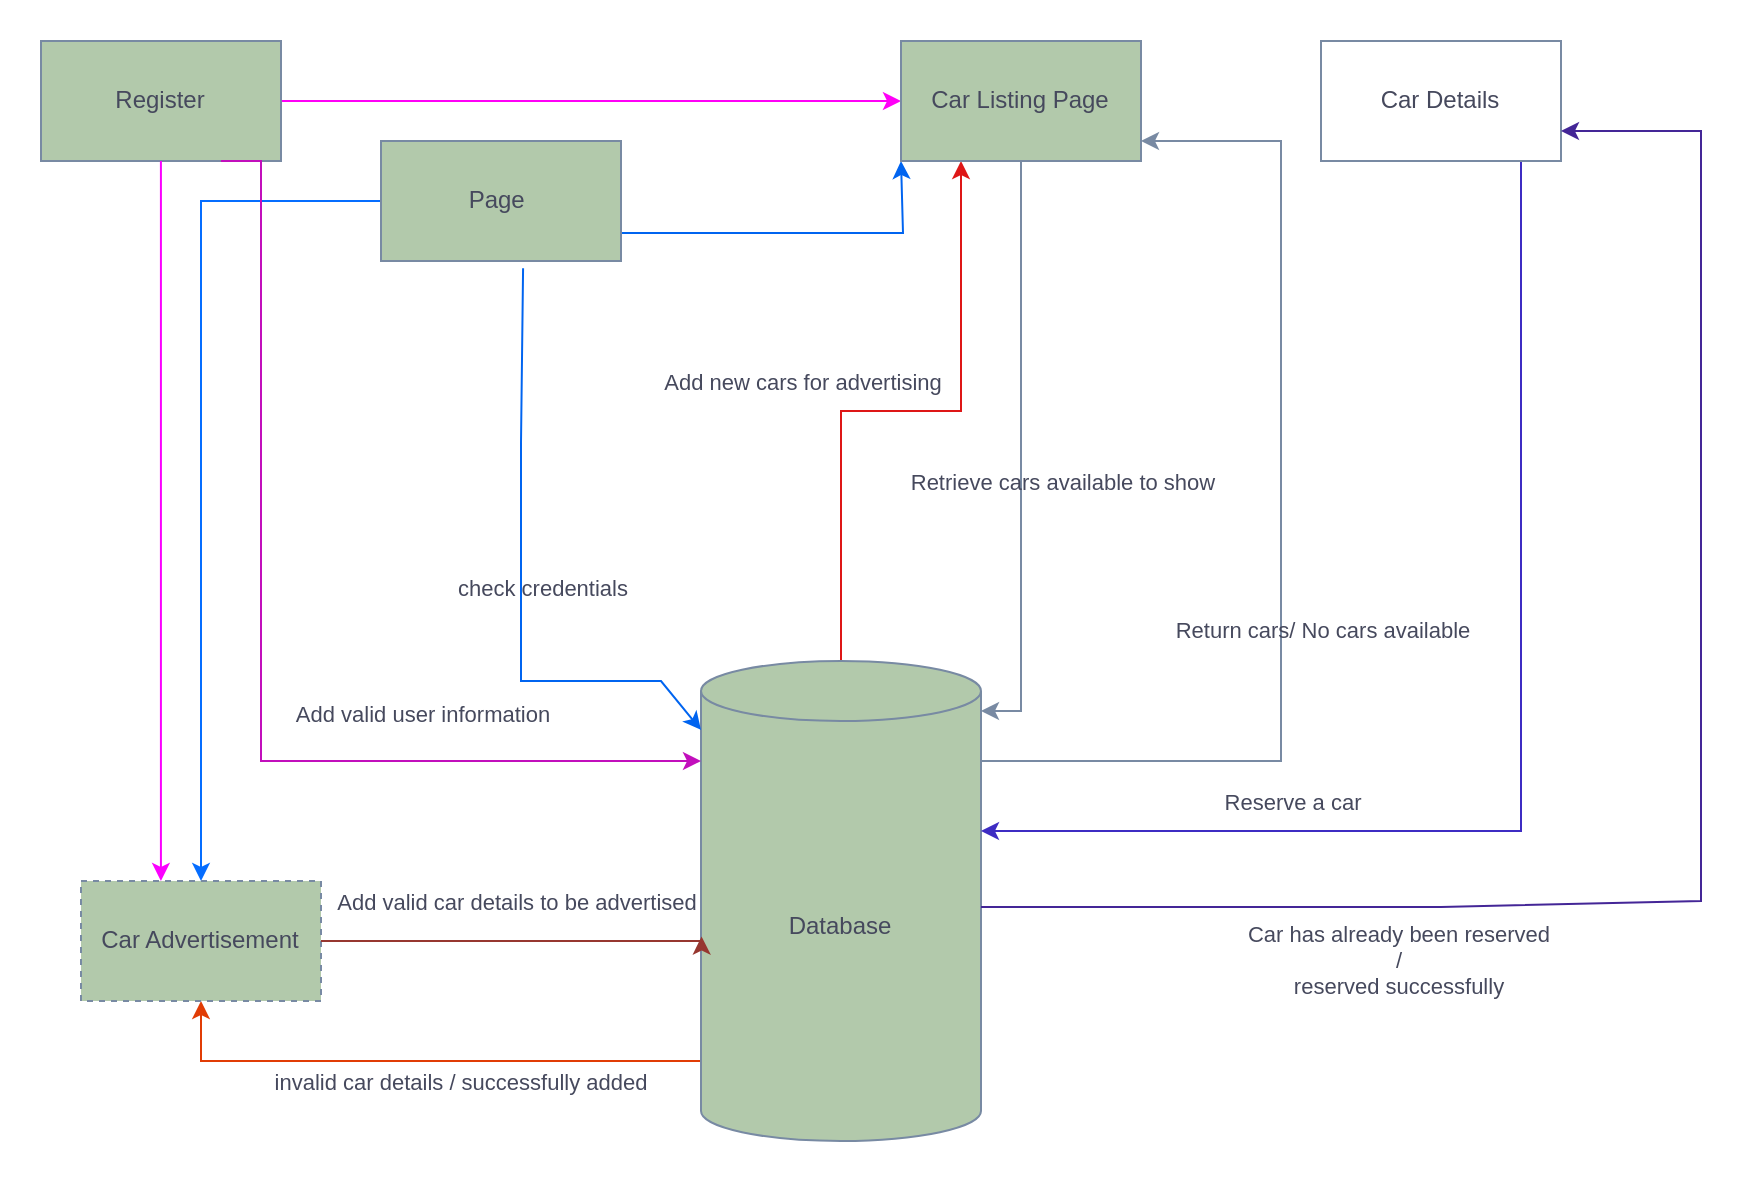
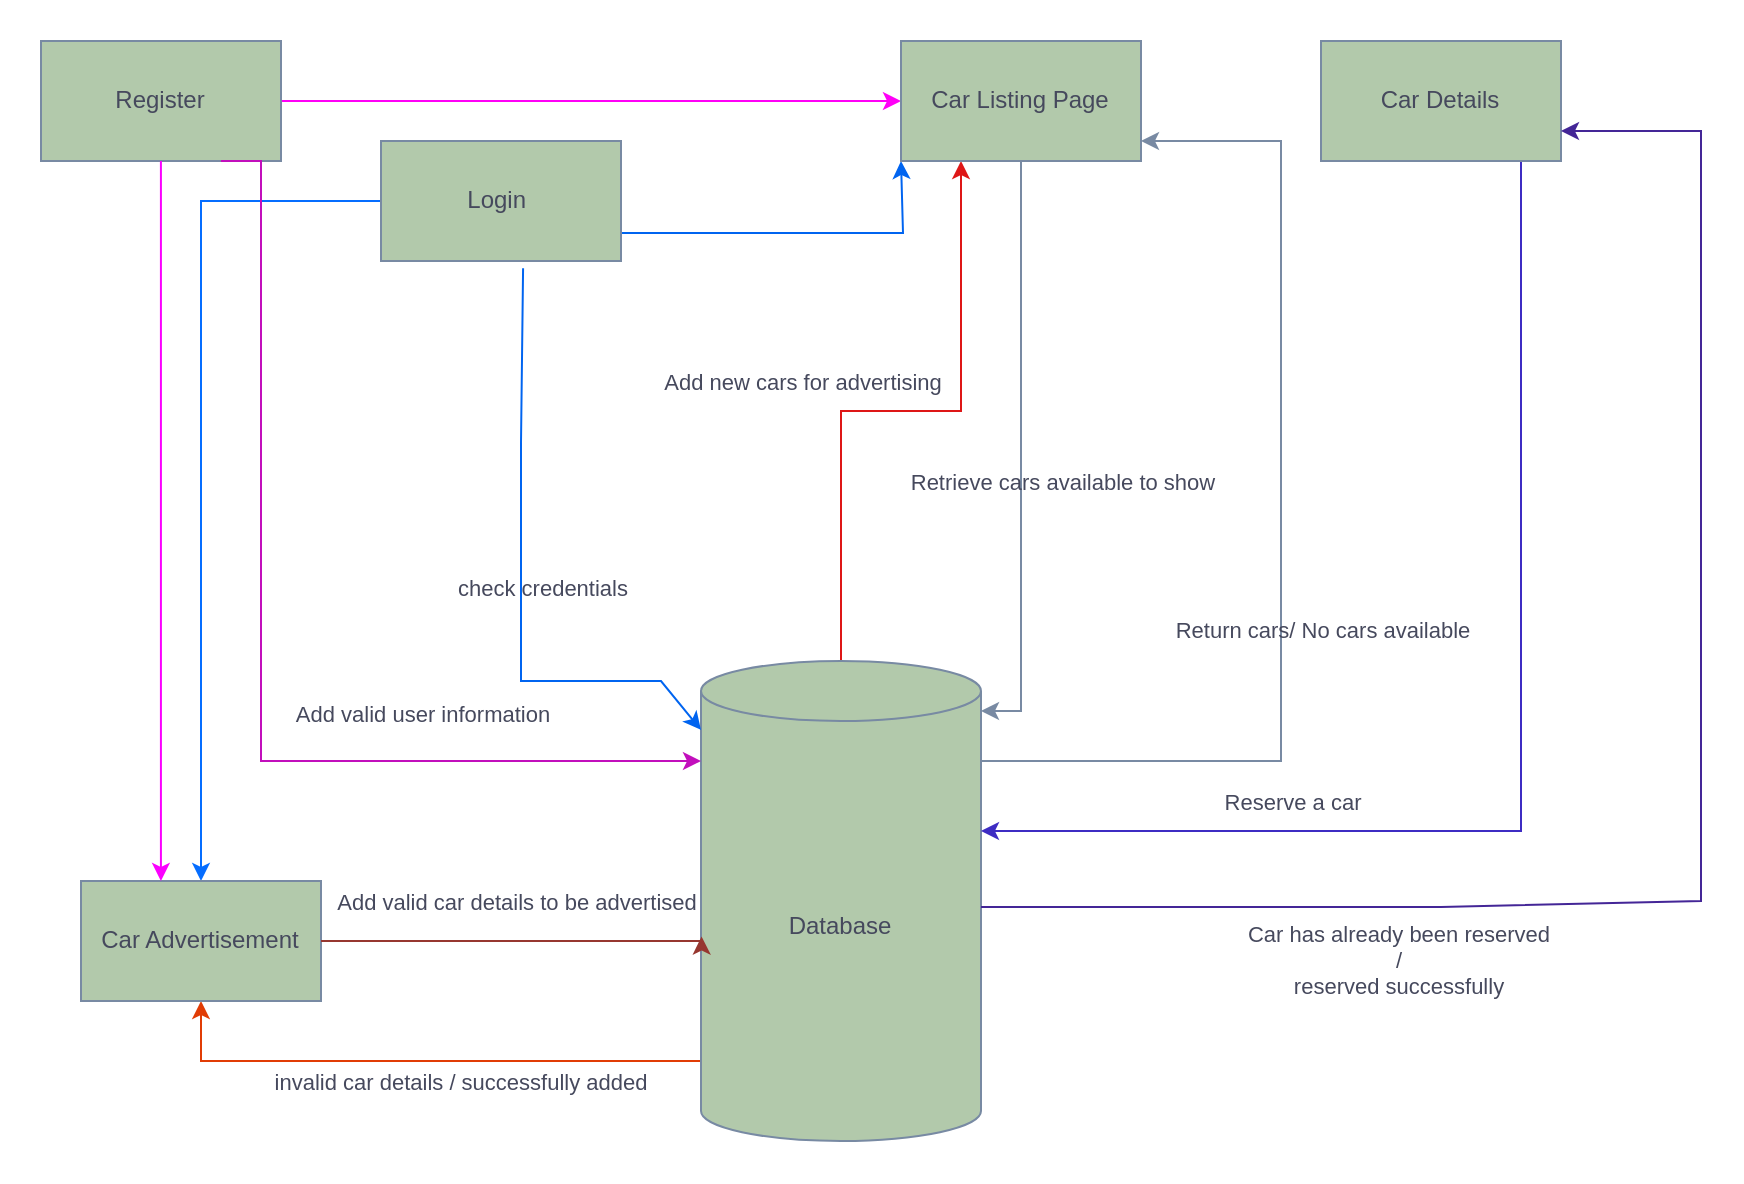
node "Car Details": fillcolor #ffffff -> #b2c9ab
node "Page": label "Page" -> "Login"
node "Car Advertisement": style dashed -> solid
